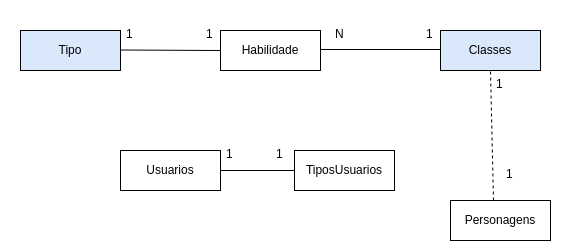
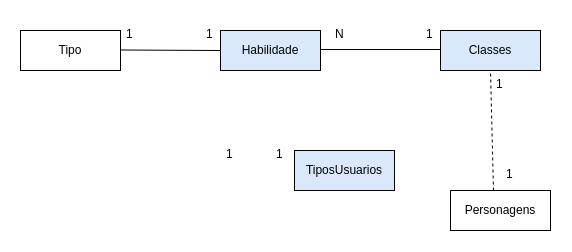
node "Tipo": fillcolor #dae8fc -> #ffffff
node "Habilidade": fillcolor #ffffff -> #dae8fc
node "Usuarios": removed
edge "Usuarios" -- "TiposUsuarios": removed
node "TiposUsuarios": fillcolor #ffffff -> #dae8fc
node "Personagens": moved (501, 221) -> (501, 211)
